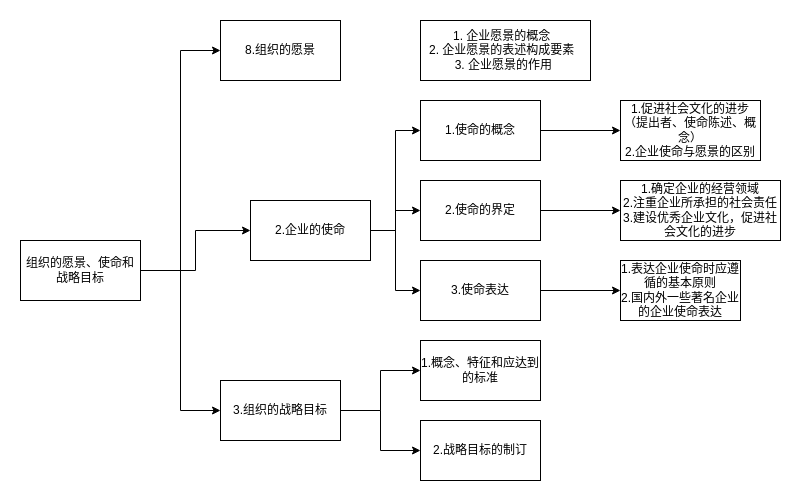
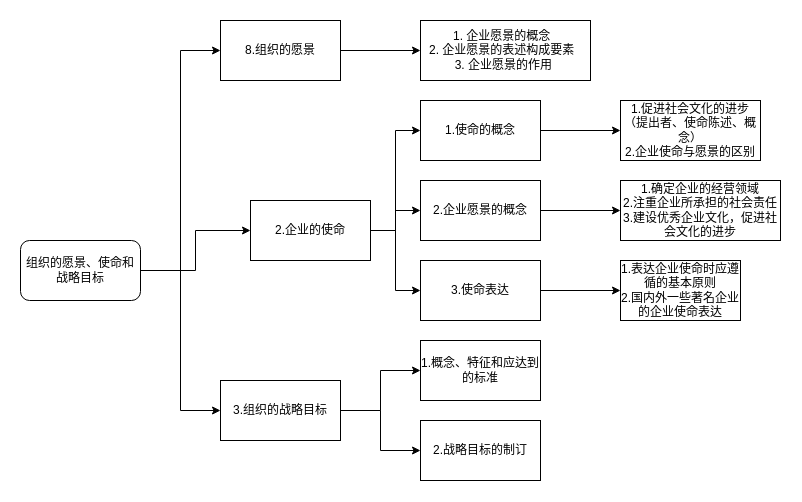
edge "8.组织的愿景" -> "1. 企业愿景的概念 2. 企业愿景的表述构成要素 3. 企业愿景的作用": added
node "2.使命的界定": label "2.使命的界定" -> "2.企业愿景的概念"
node "组织的愿景、使命和战略目标": shape rectangle -> rounded rectangle
